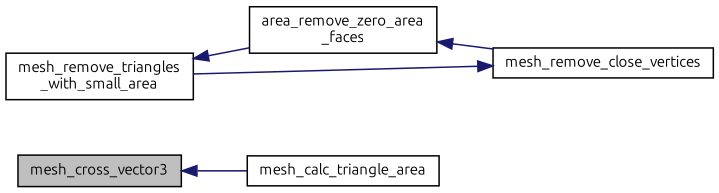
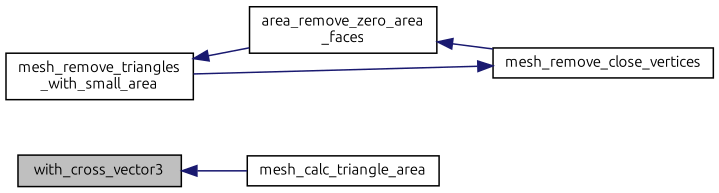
node "mesh_cross_vector3": label "mesh_cross_vector3" -> "with_cross_vector3"
